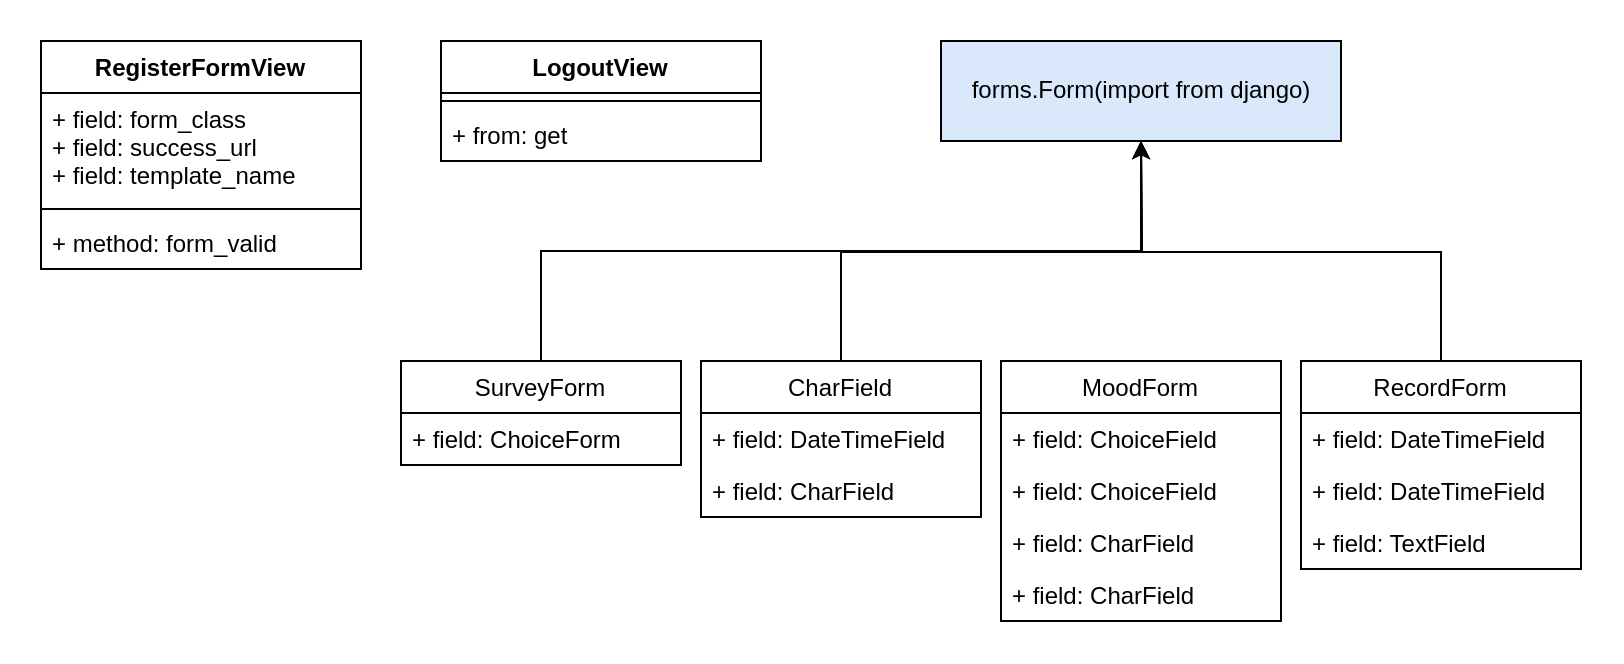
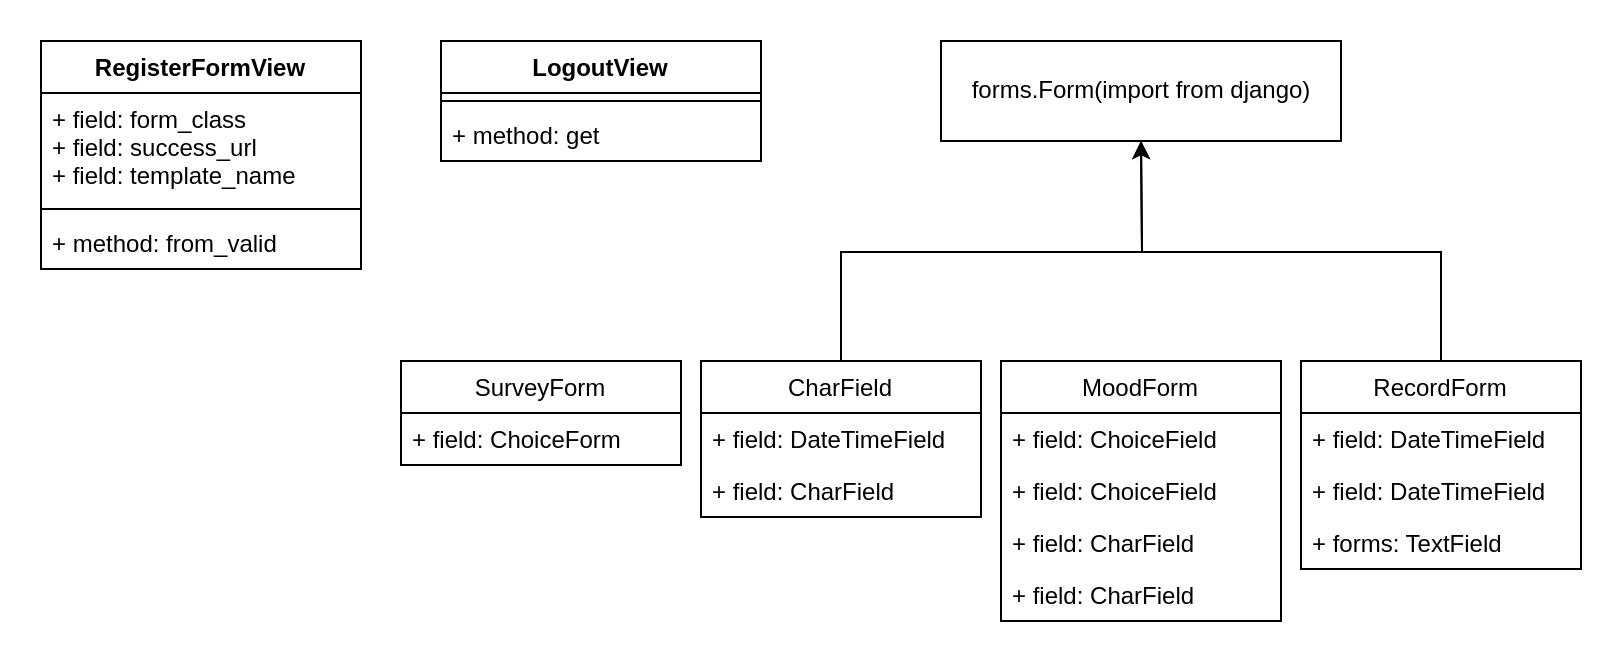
node "forms.Form(import from django)": fillcolor #dae8fc -> #ffffff
node "+ from: get": label "+ from: get" -> "+ method: get"
node "+ method: form_valid": label "+ method: form_valid" -> "+ method: from_valid"
edge "SurveyForm" -> "forms.Form(import from django)": removed
node "+ field: TextField": label "+ field: TextField" -> "+ forms: TextField"
